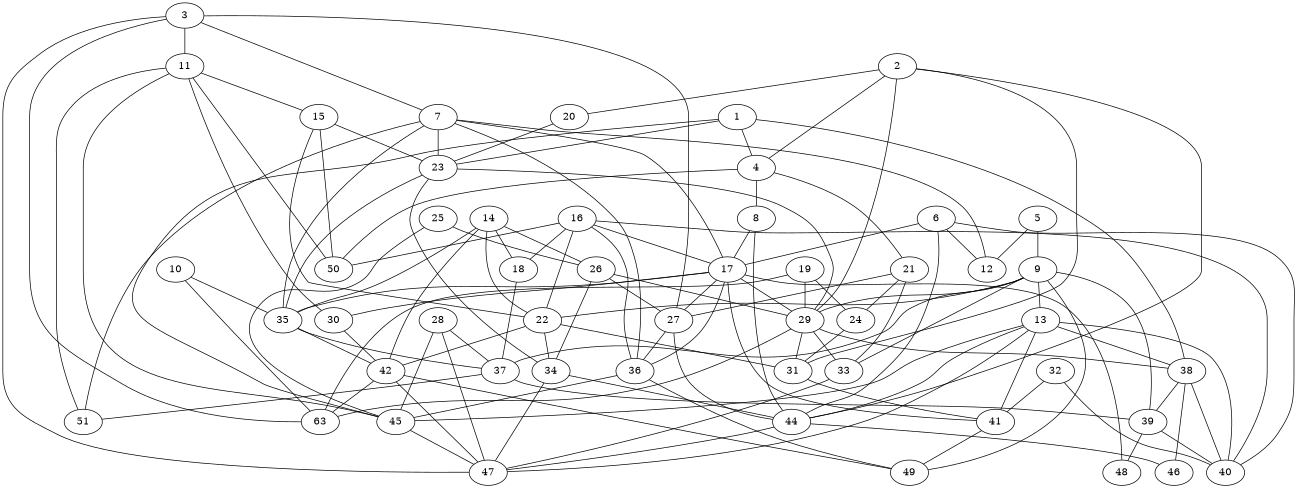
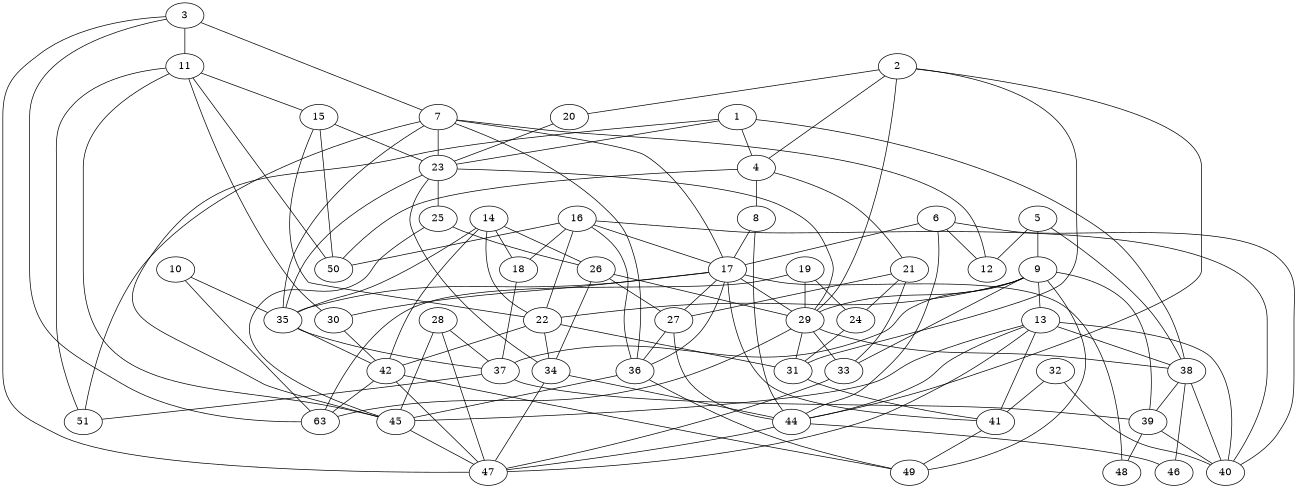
edge "3" -- "27": removed
edge "23" -- "25": added
edge "5" -- "38": added
